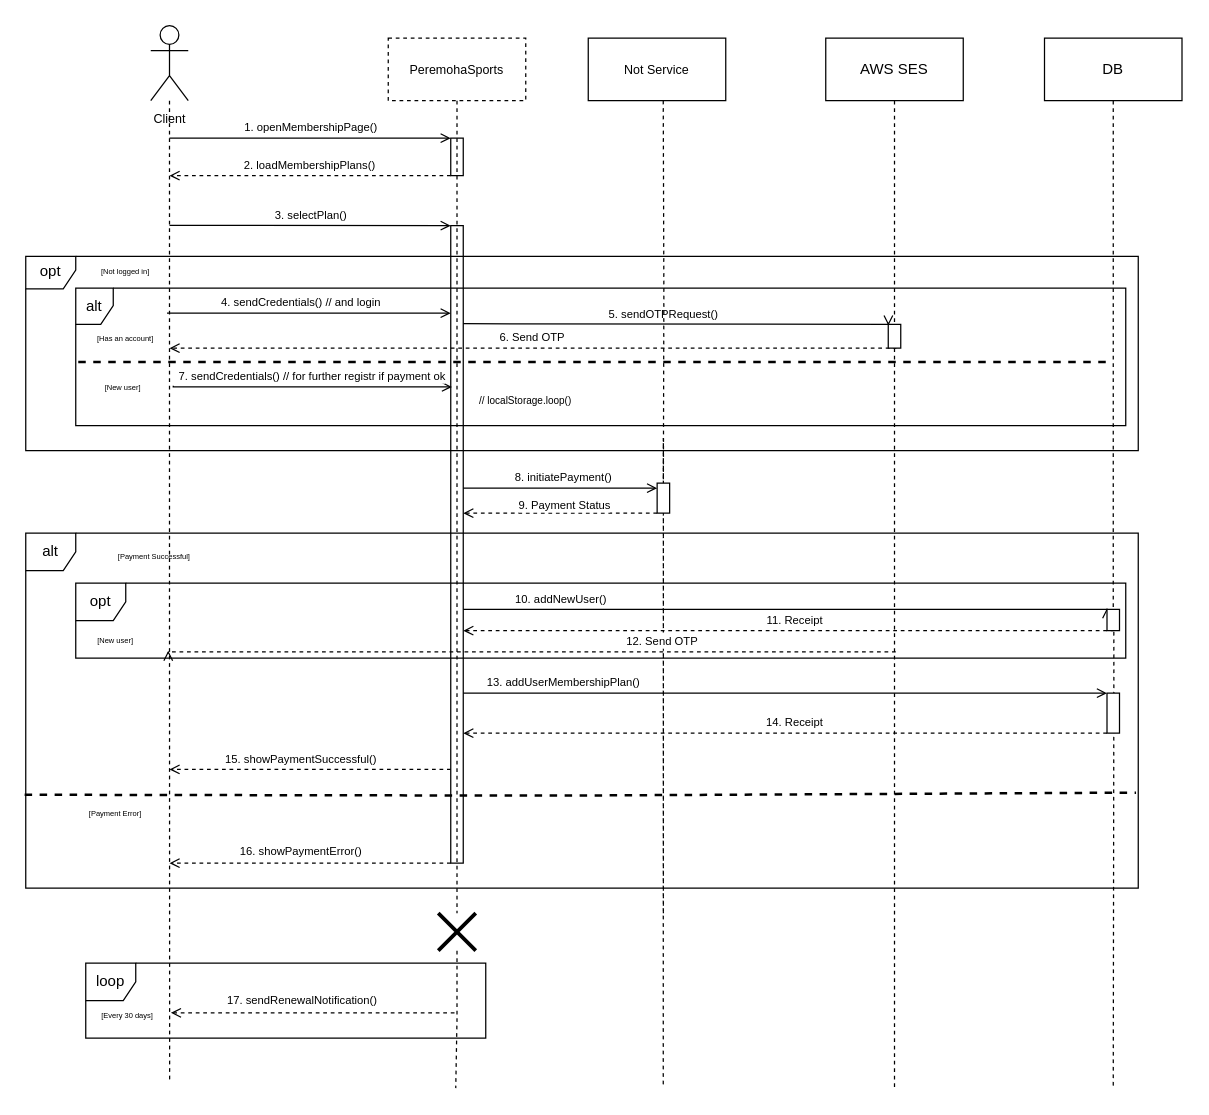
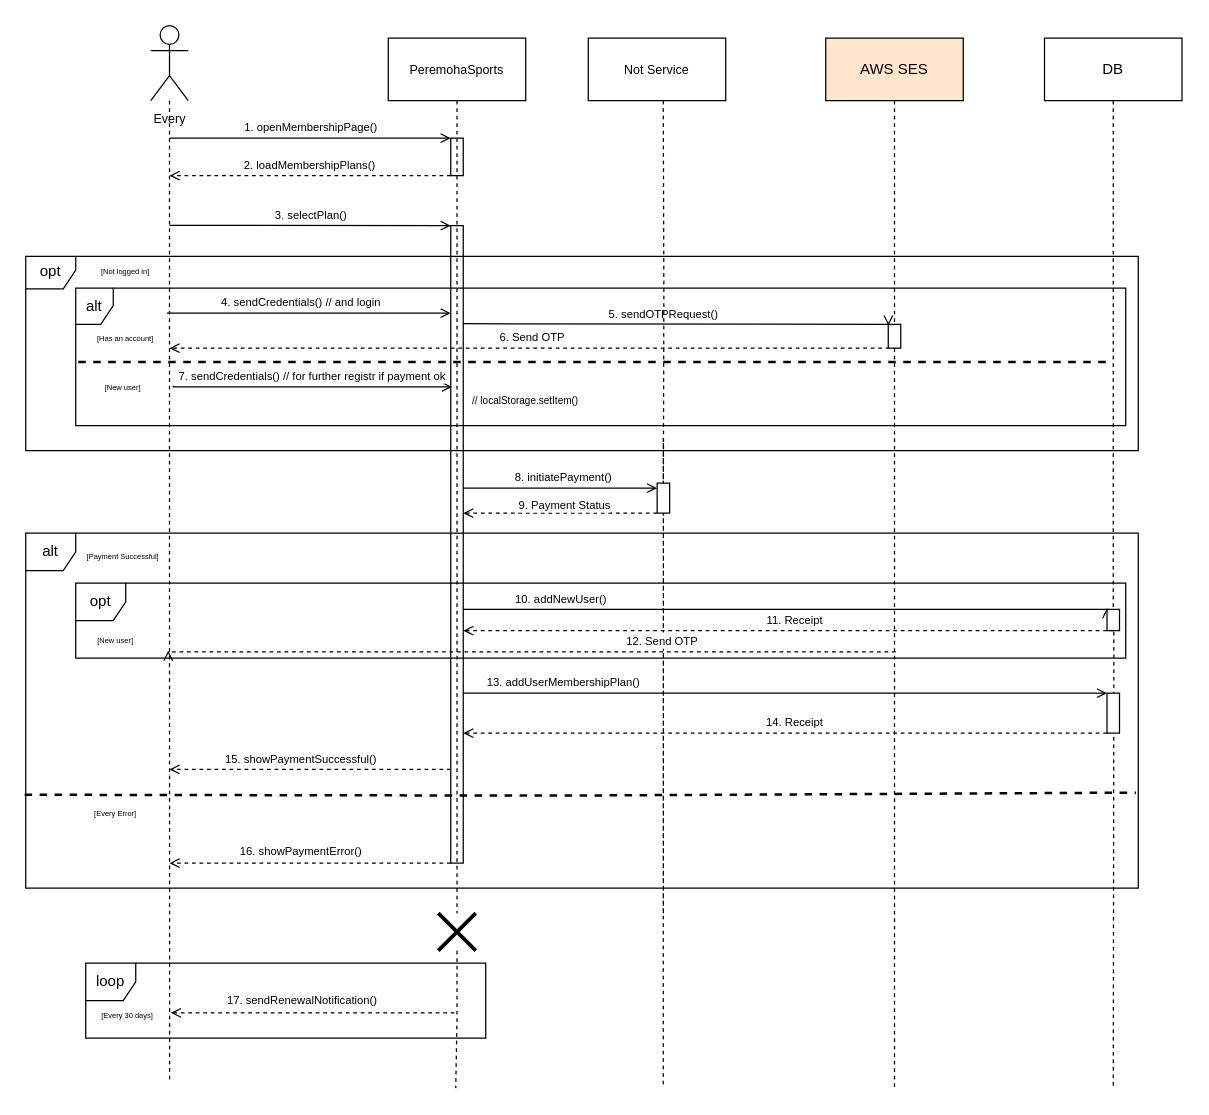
node "PeremohaSports": style dashed -> solid
node "AWS SES": fillcolor #ffffff -> #ffe6cc
node "Client": label "Client" -> "Every"
node "// localStorage.loop()": label "// localStorage.loop()" -> "// localStorage.setItem()"
node "[Payment Successful]": moved (154, 554) -> (123, 554)
node "[Payment Error]": label "[Payment Error]" -> "[Every Error]"
